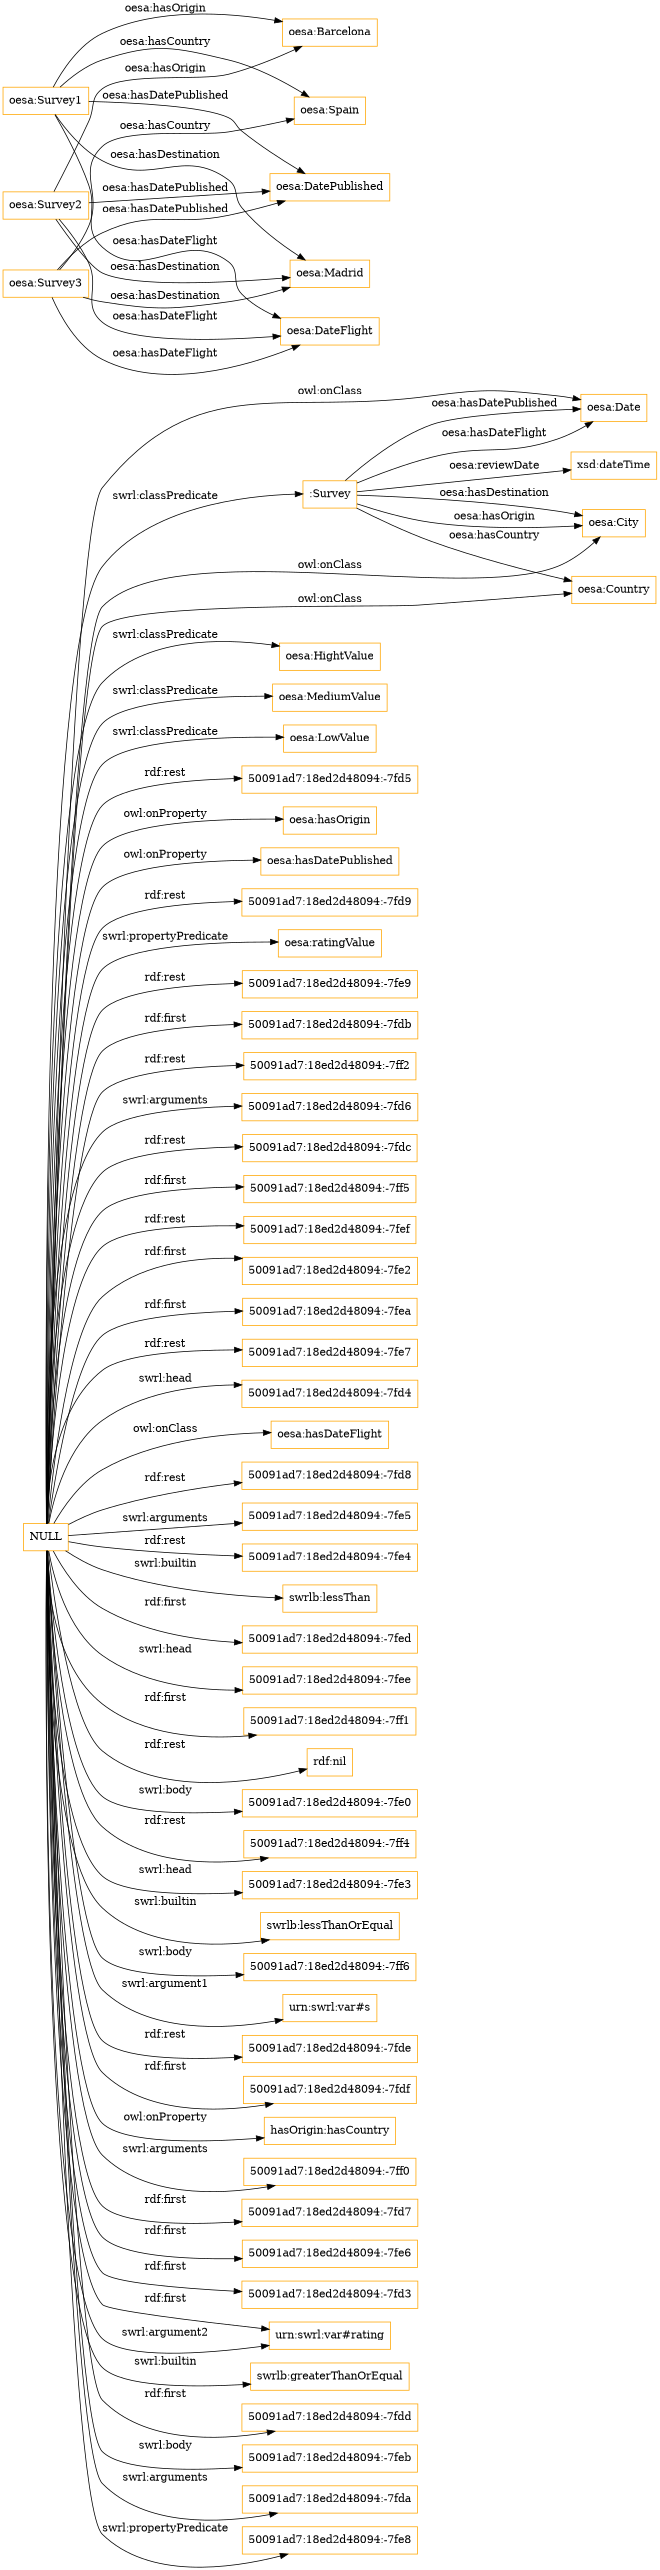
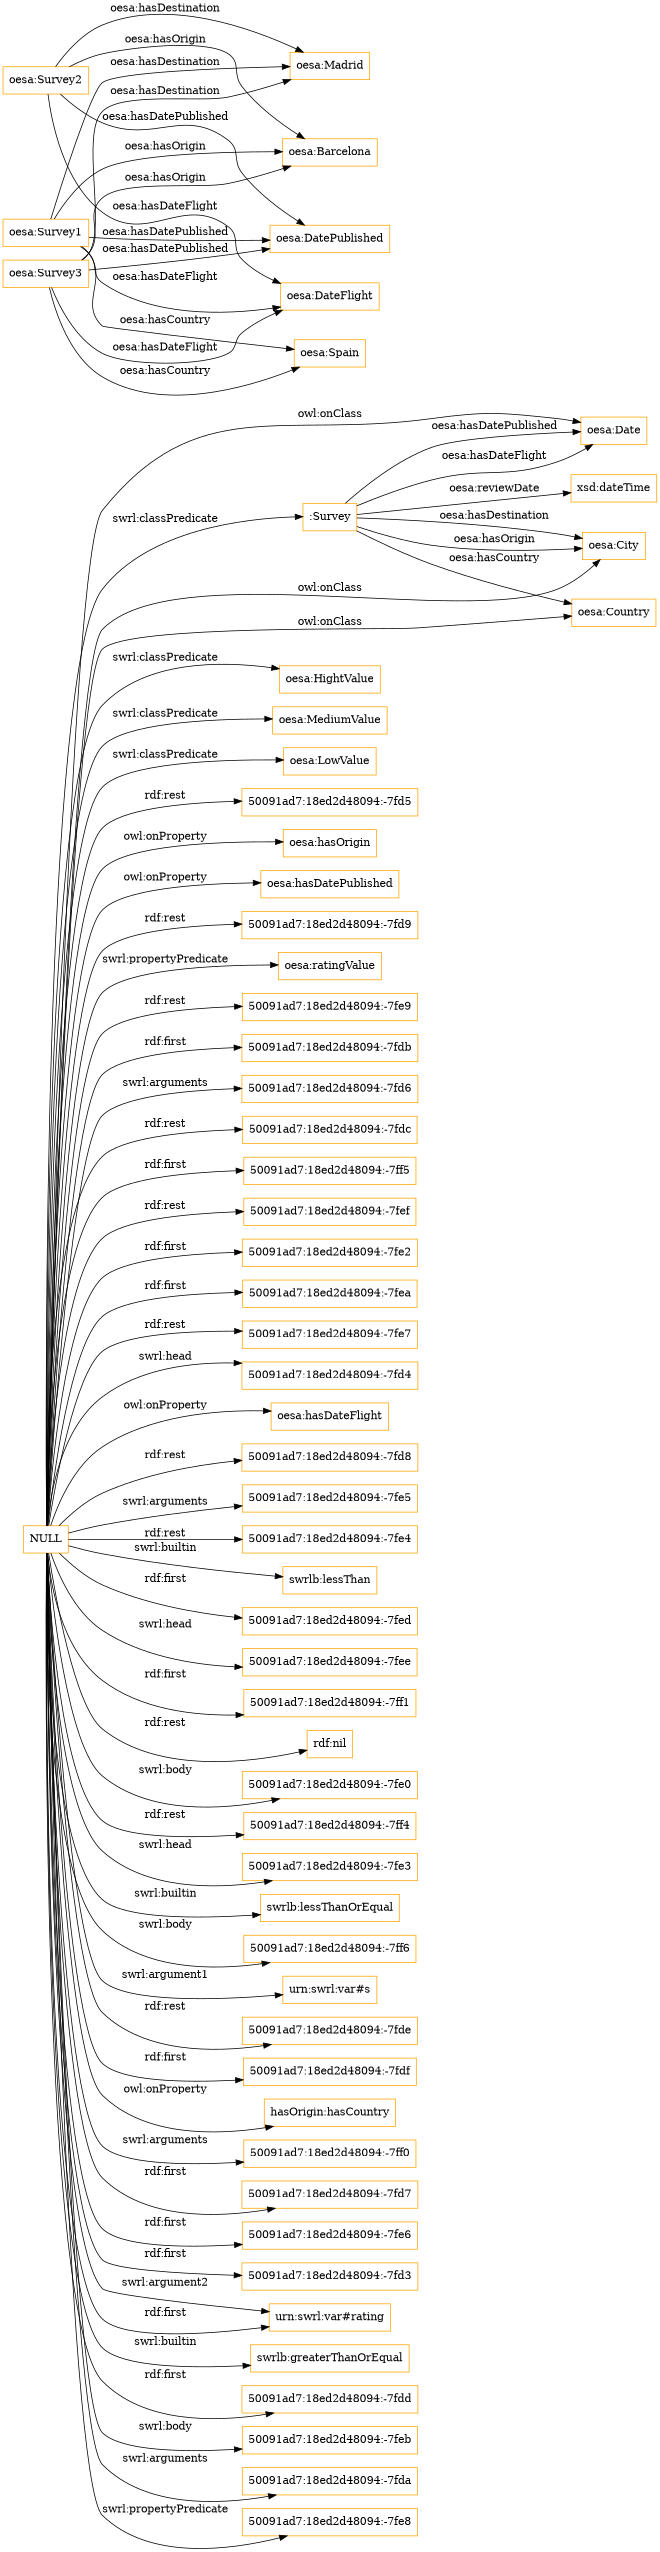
edge "oesa:Survey3" -> "oesa:Barcelona": added, label "oesa:hasOrigin"
node "50091ad7:18ed2d48094:-7ff2": removed
edge "NULL" -> "oesa:hasDateFlight": label "owl:onClass" -> "owl:onProperty"
